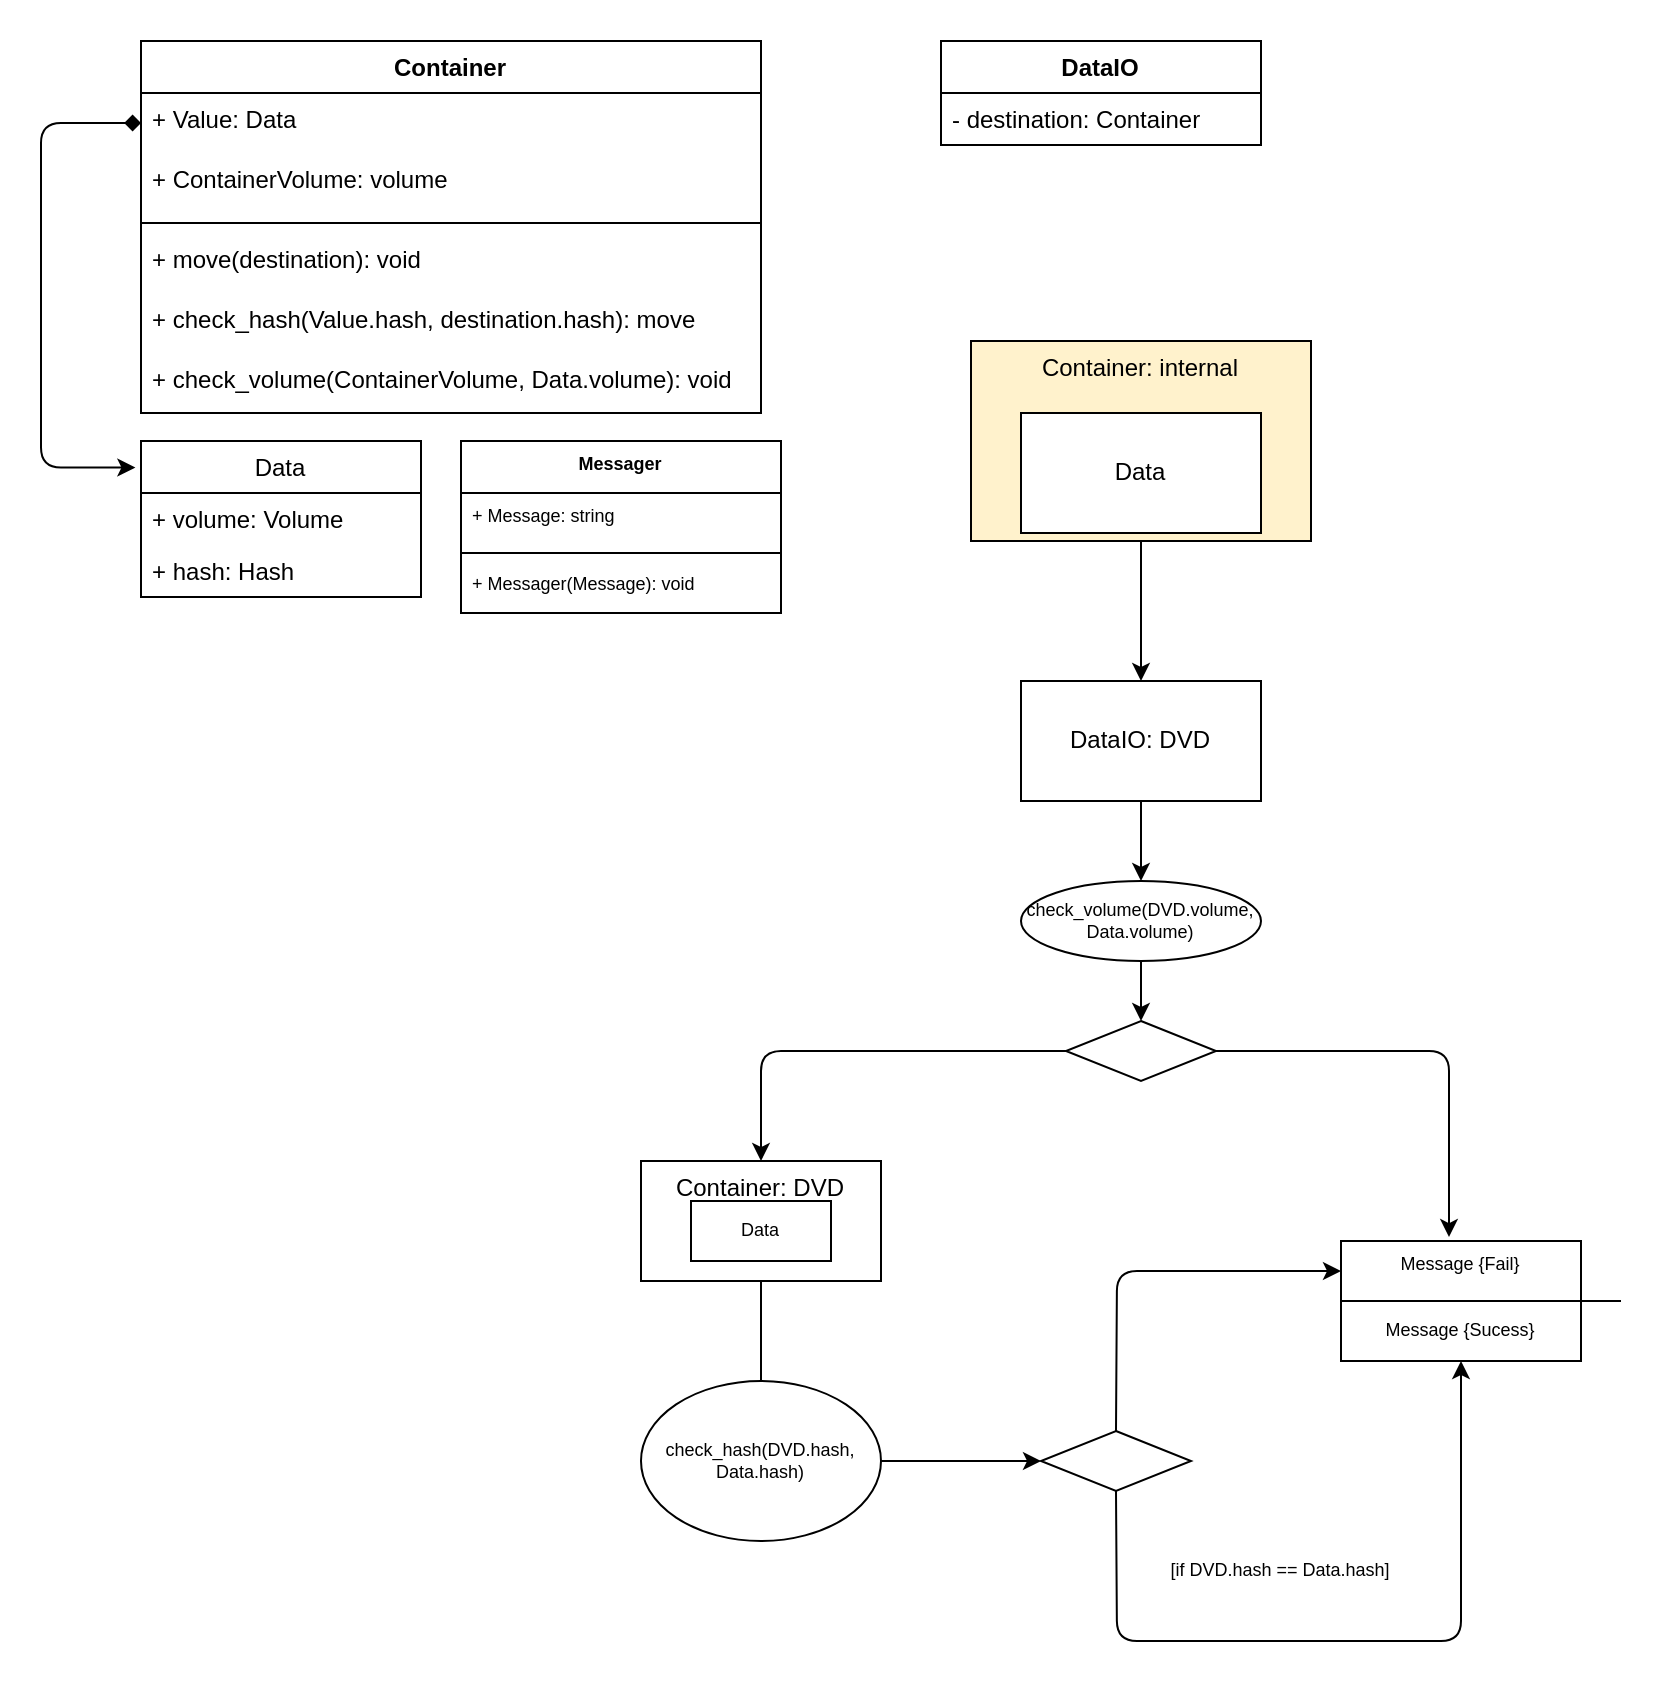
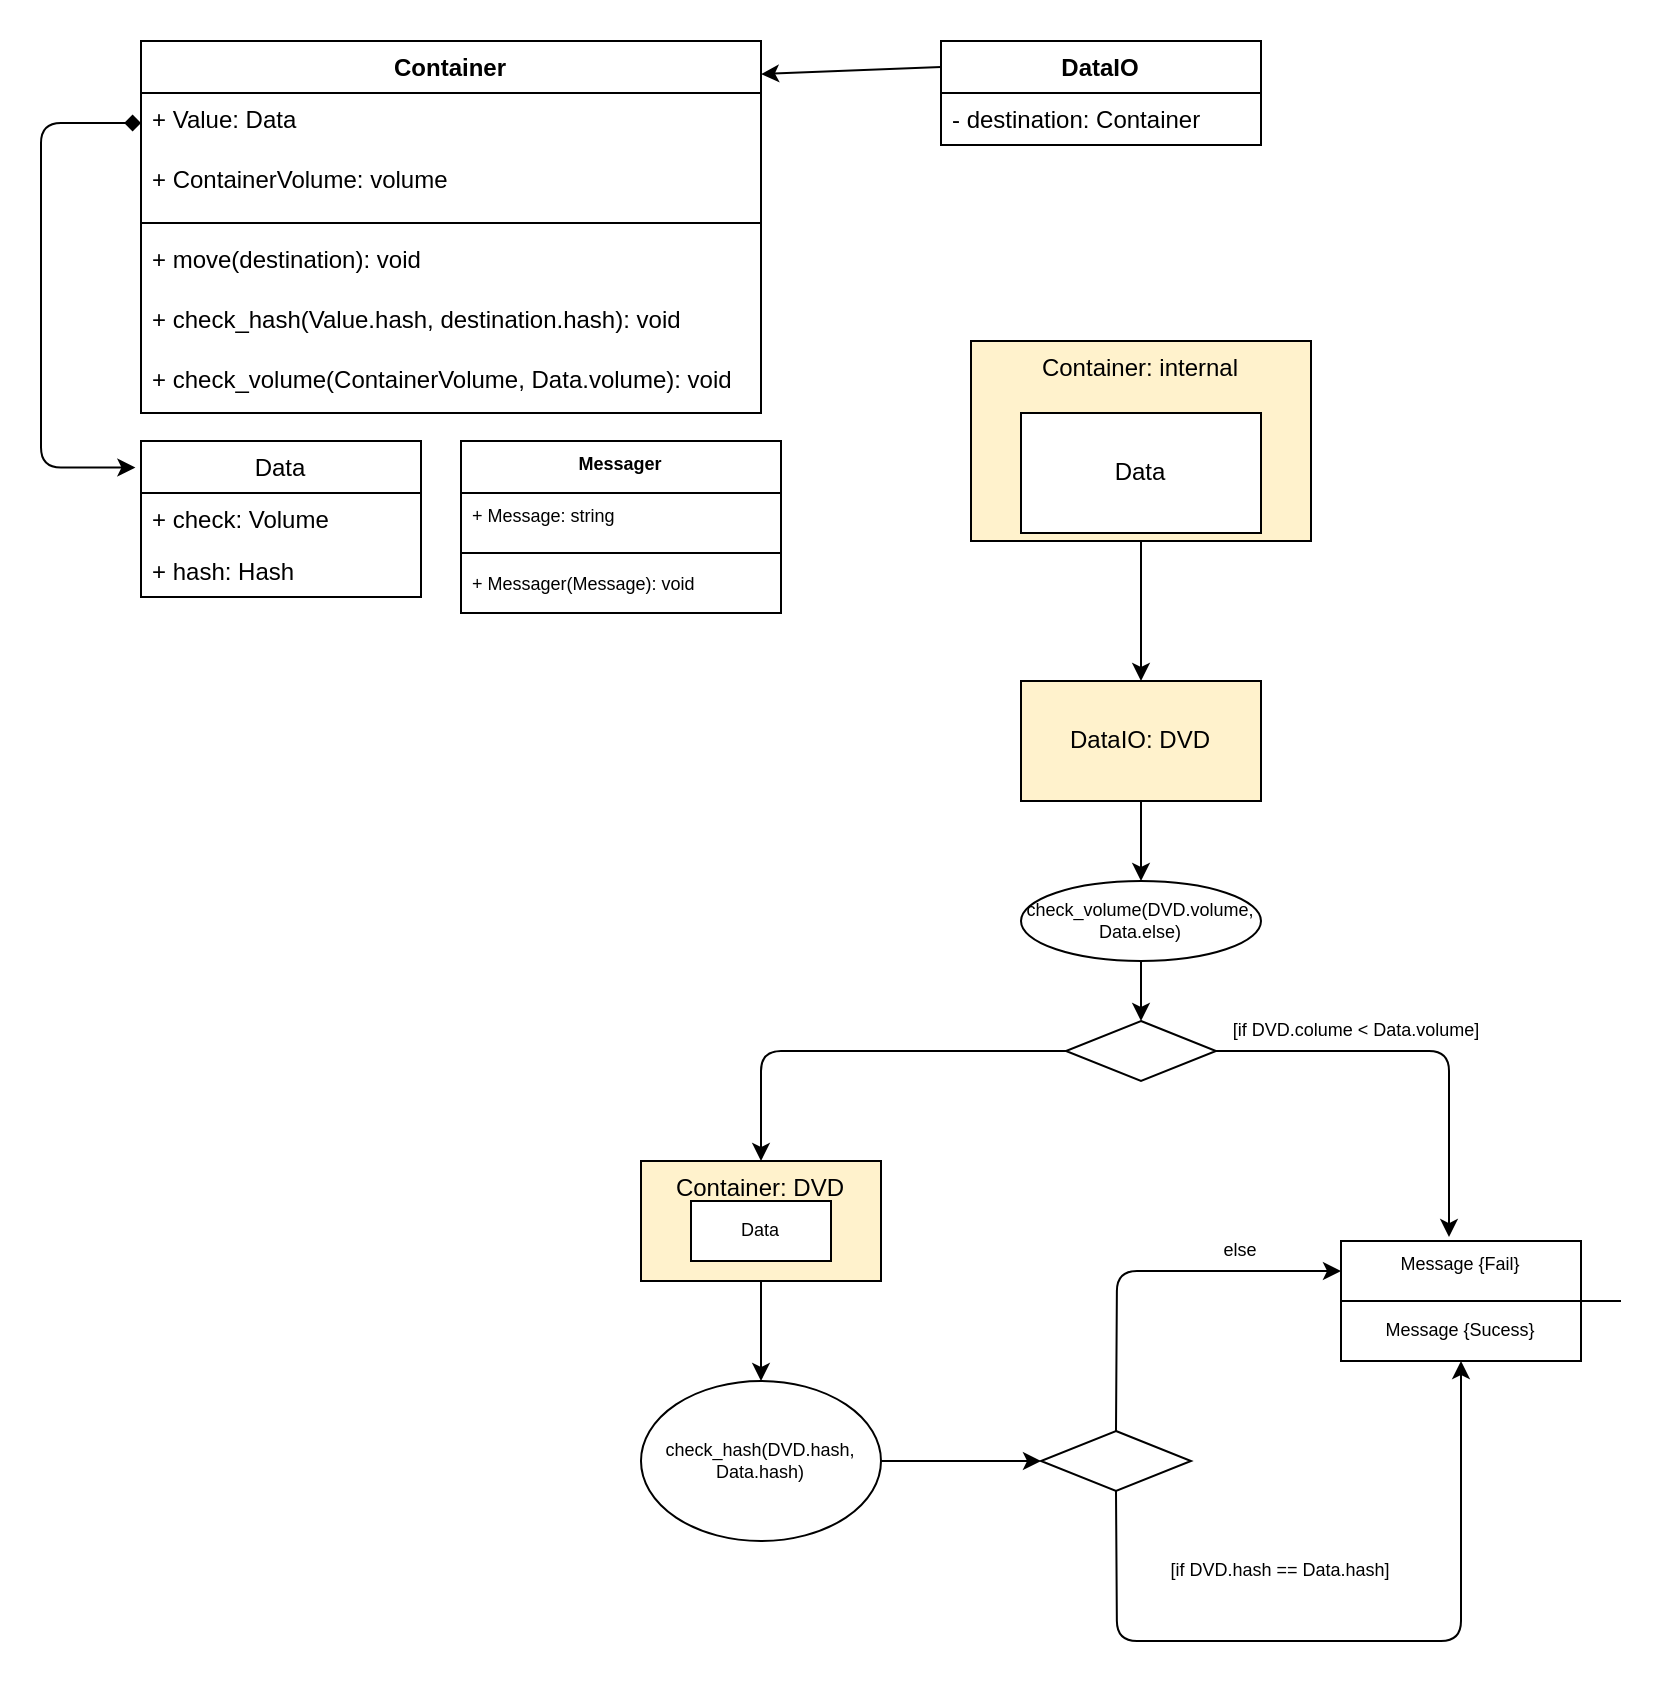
edge "DataIO" -> "Container": added
node "+ check_hash(Value.hash, destination.hash): move": label "+ check_hash(Value.hash, destination.hash): move" -> "+ check_hash(Value.hash, destination.hash): void"
node "+ volume: Volume": label "+ volume: Volume" -> "+ check: Volume"
node "DataIO: DVD": fillcolor #ffffff -> #fff2cc
node "check_volume(DVD.volume, Data.volume)": label "check_volume(DVD.volume, Data.volume)" -> "check_volume(DVD.volume, Data.else)"
node "[if DVD.colume < Data.volume]": added
node "Container: DVD": fillcolor #ffffff -> #fff2cc
node "else": added
edge "Container: DVD" -- "check_hash(DVD.hash, Data.hash)": arrowhead none -> classic
